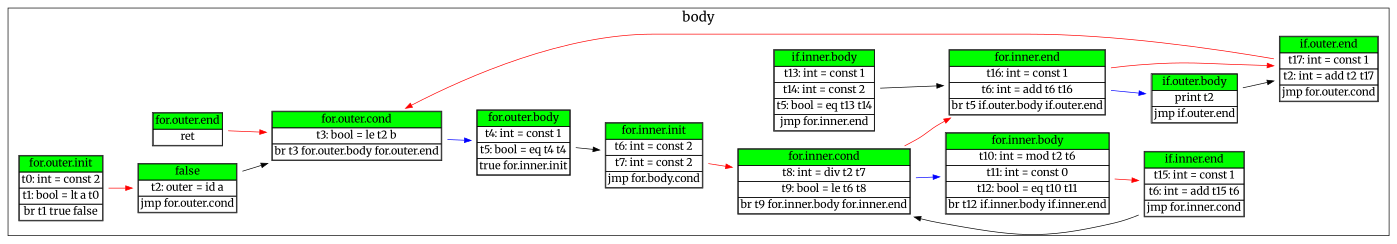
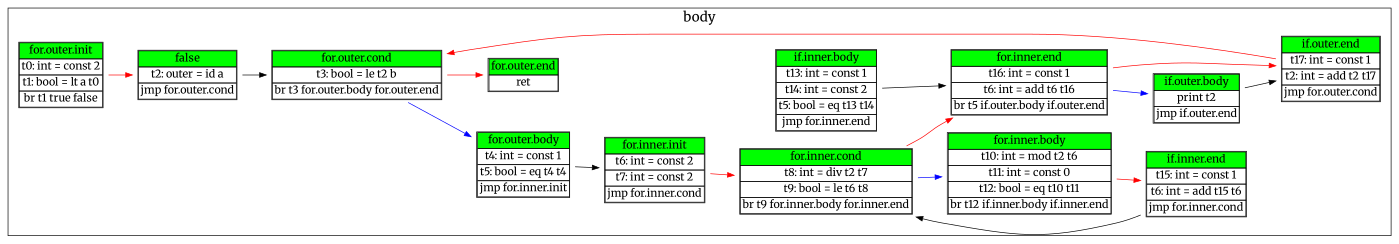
edge "for.outer.end" -> "for.outer.cond": reversed
node "for.outer.body": text "true for.inner.init" -> "jmp for.inner.init"
node "for.inner.init": text "jmp for.body.cond" -> "jmp for.inner.cond"
